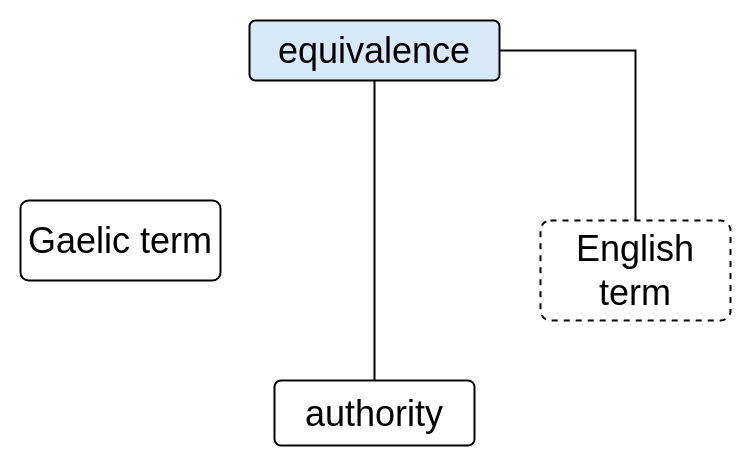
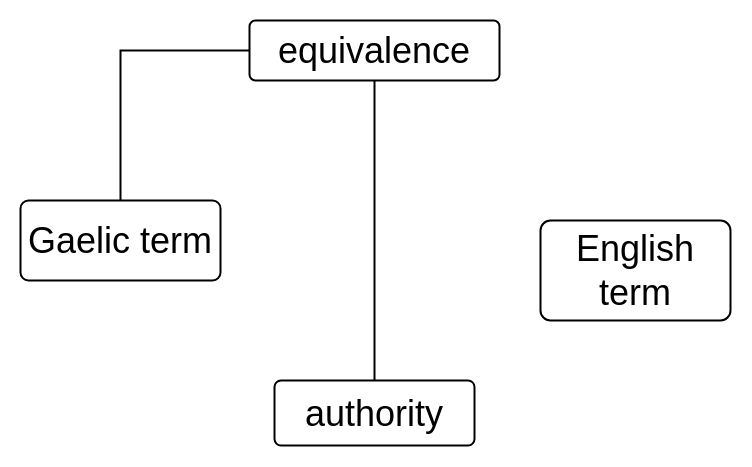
node "equivalence": fillcolor #dae8fc -> #ffffff
edge "equivalence" -- "English term": now "equivalence" -- "Gaelic term"
node "English term": style dashed -> solid
